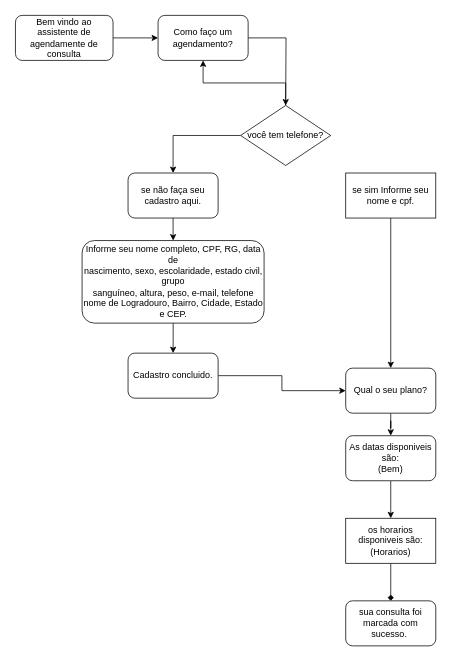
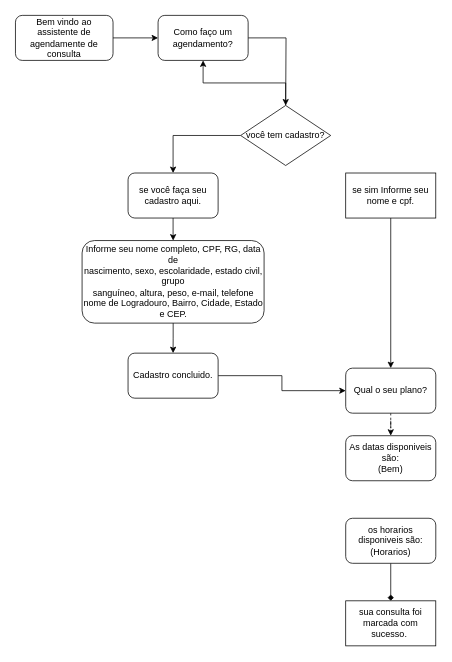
node "você tem telefone?": label "você tem telefone?" -> "você tem cadastro?"
node "se não faça seu cadastro aqui.": label "se não faça seu cadastro aqui." -> "se você faça seu cadastro aqui."
edge "Qual o seu plano?" -> "As datas disponiveis são: (Bem)": style solid -> dashed
edge "As datas disponiveis são: (Bem)" -> "os horarios disponiveis são: (Horarios)": removed
node "os horarios disponiveis são: (Horarios)": shape rectangle -> rounded rectangle
node "sua consulta foi marcada com sucesso.": shape rounded rectangle -> rectangle
